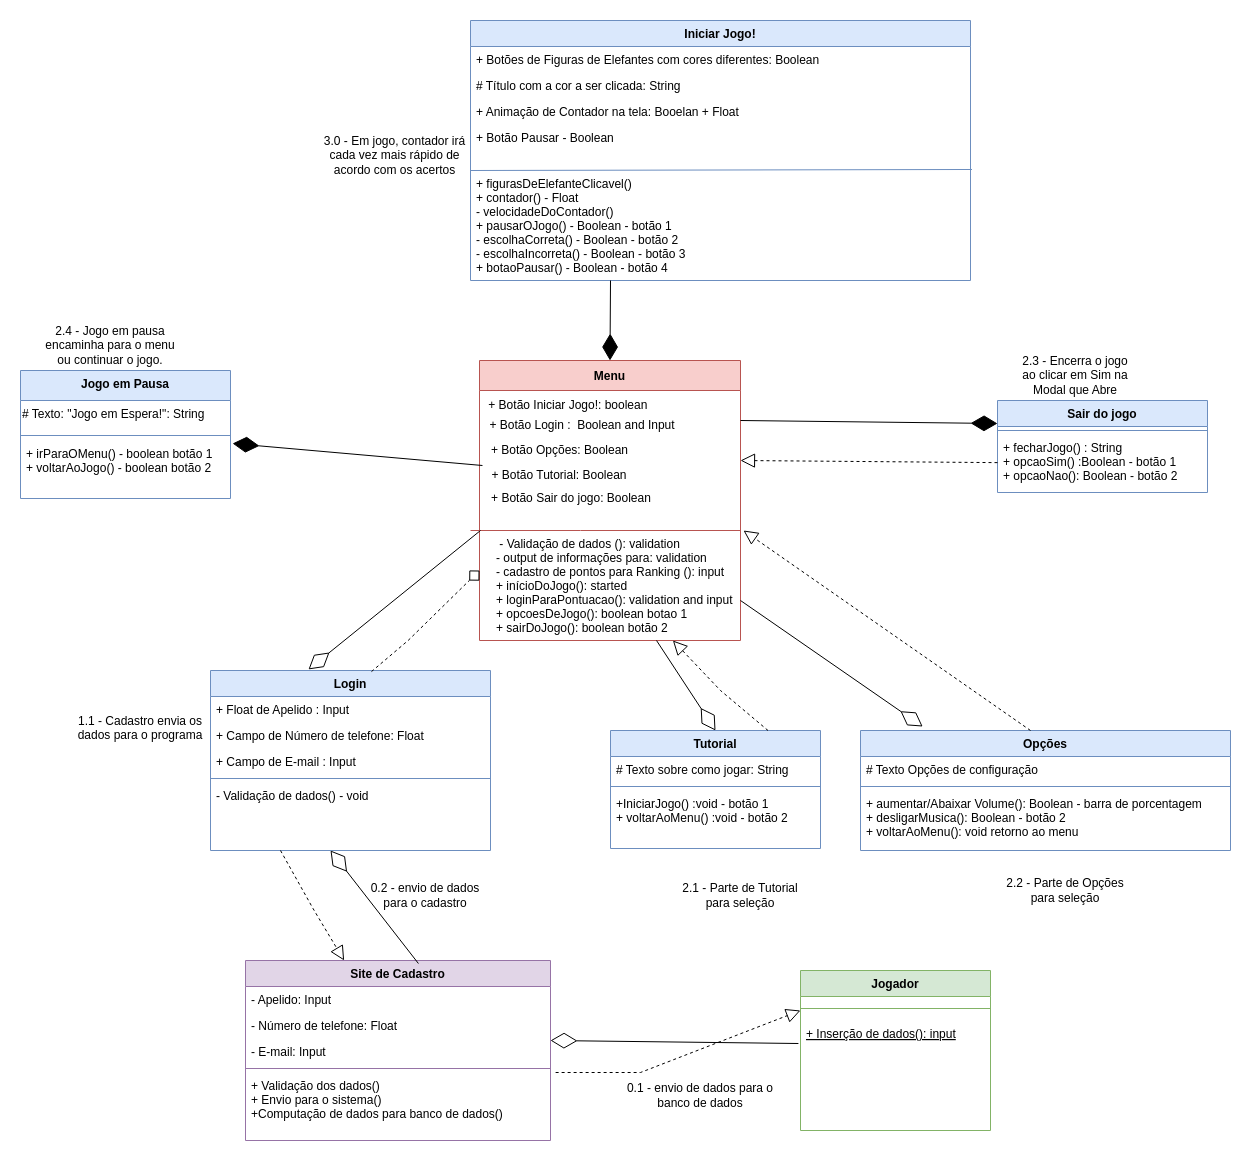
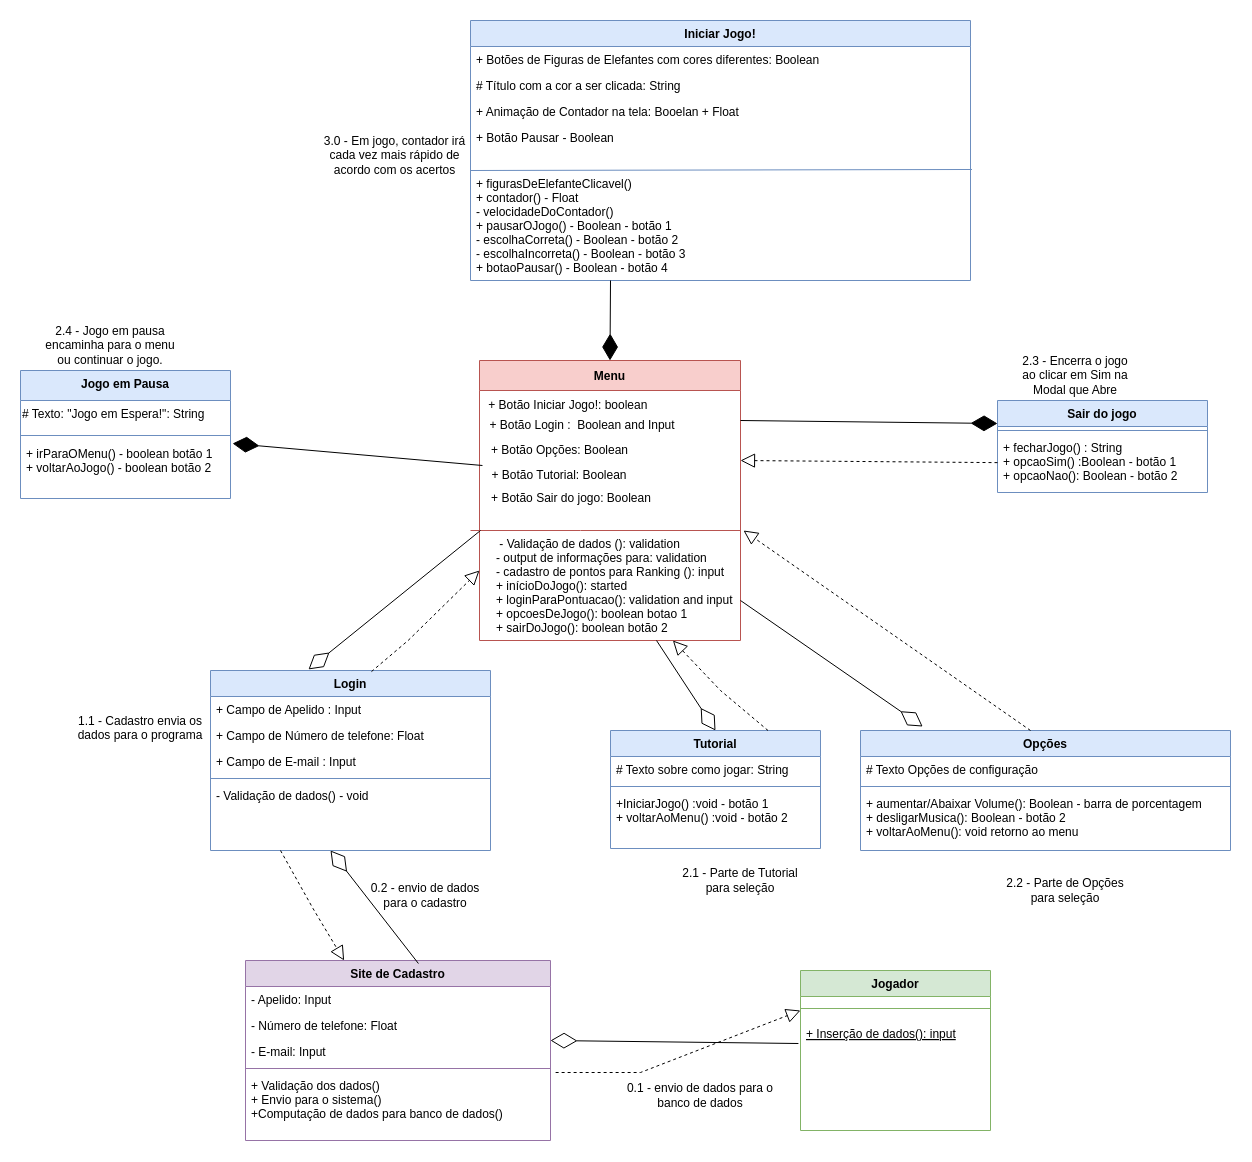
edge "Login" -> "Menu": arrowhead diamond -> block
node "+ Float de Apelido : Input": label "+ Float de Apelido : Input" -> "+ Campo de Apelido : Input"
node "2.1 - Parte de Tutorial para seleção": moved (741, 896) -> (741, 881)
